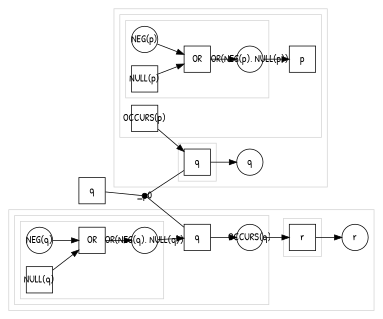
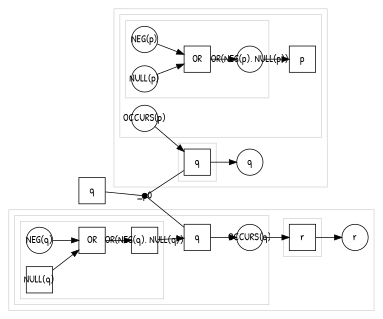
node "NULL(p)": shape box -> circle
node "OCCURS(p)": shape box -> circle
node "OR(NEG(q), NULL(q))": shape circle -> box
